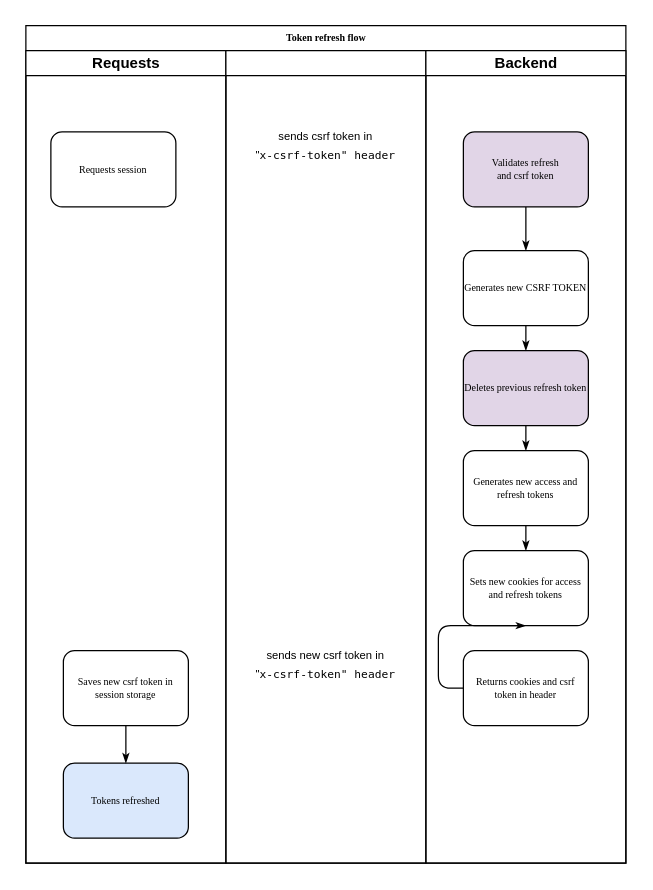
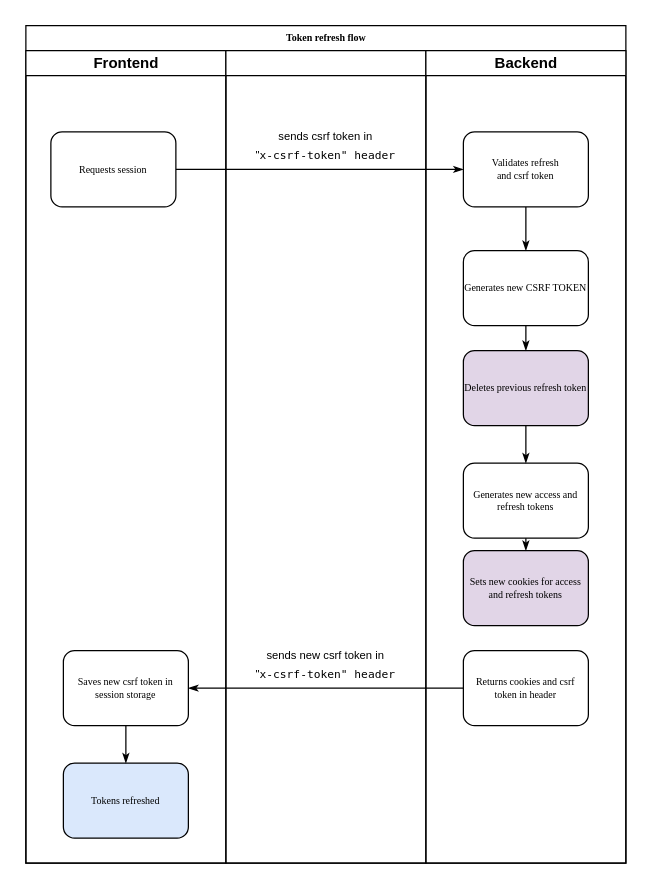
node "Requests": label "Requests" -> "Frontend"
edge "Requests session" -> "Validates refresh and csrf token": added
node "Validates refresh and csrf token": fillcolor #e1d5e7 -> #ffffff
node "Generates new access and refresh tokens": moved (526, 488) -> (526, 501)
node "Sets new cookies for access and refresh tokens": fillcolor #ffffff -> #e1d5e7
edge "Returns cookies and csrf token in header" -> "Sets new cookies for access and refresh tokens": now "Returns cookies and csrf token in header" -> "Saves new csrf token in session storage"
